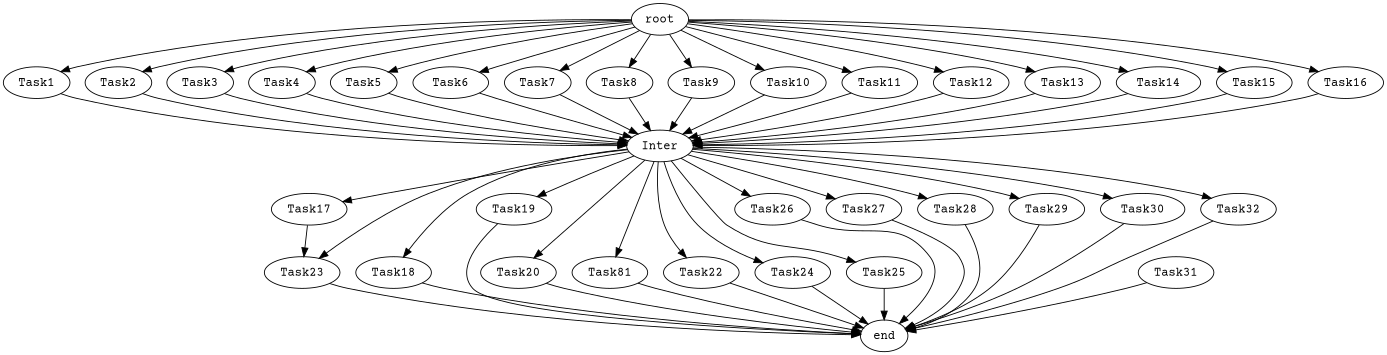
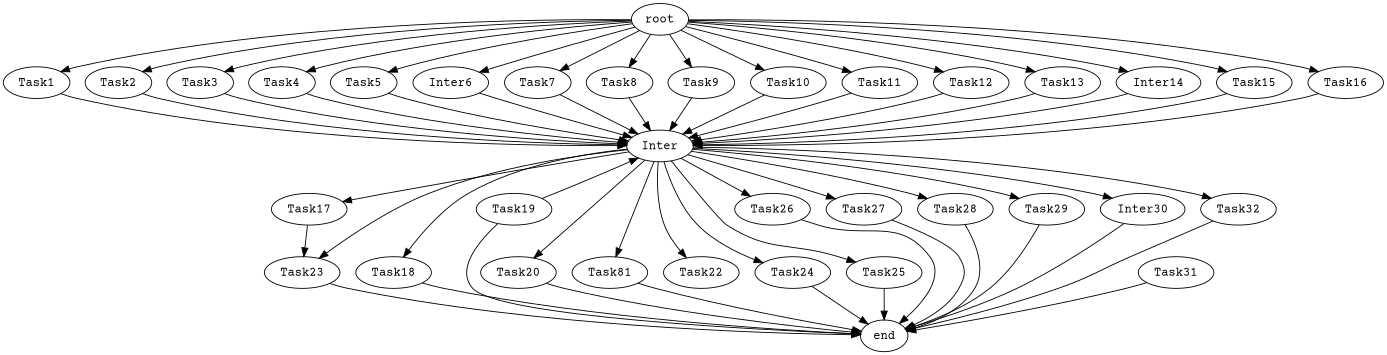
node "Task6": label "Task6" -> "Inter6"
node "Task14": label "Task14" -> "Inter14"
edge "Inter" -> "Task19": reversed
node "Task30": label "Task30" -> "Inter30"
edge "Task22" -> "end": removed
